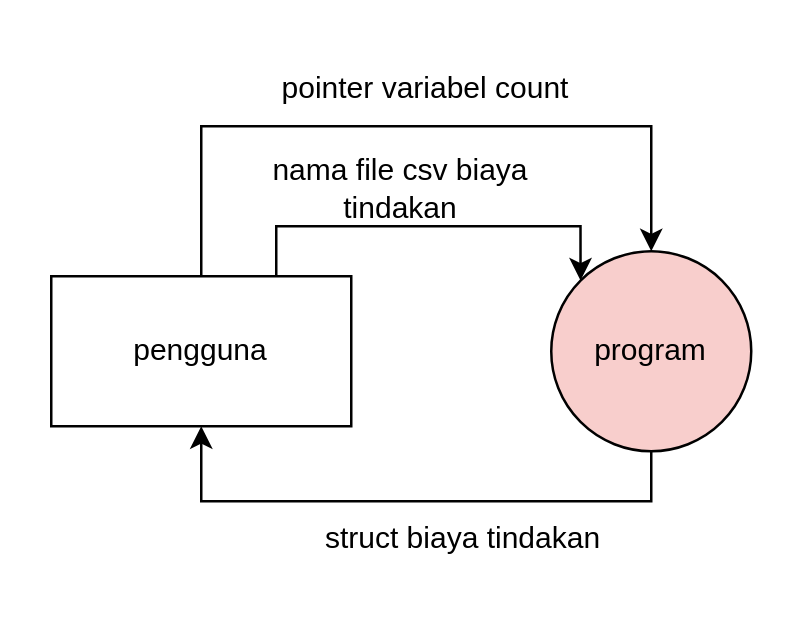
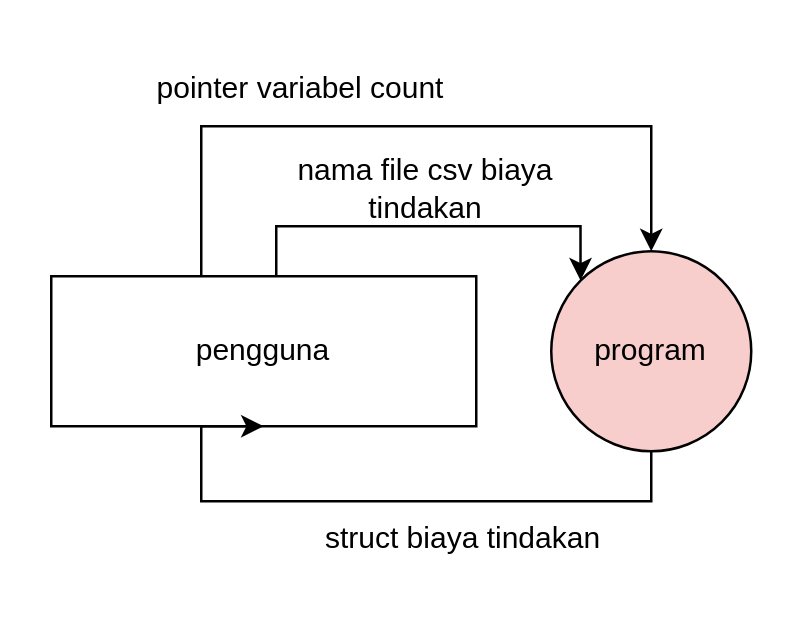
node "pointer variabel count": moved (426, 89) -> (301, 89)
node "nama file csv biaya tindakan": moved (401, 189) -> (426, 189)
node "pengguna": size 300x150 -> 425x150
